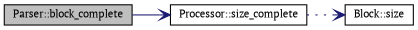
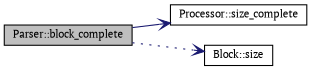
edge "Processor::size_complete" -> "Block::size": now "Parser::block_complete" -> "Block::size"
